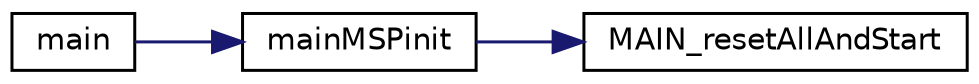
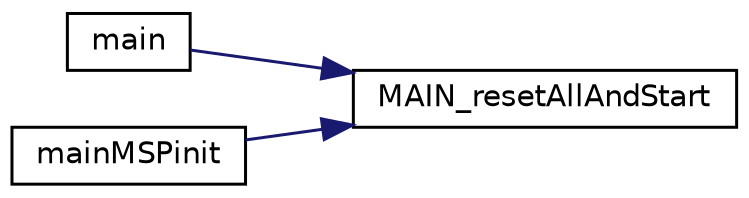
edge "main" -> "mainMSPinit": now "main" -> "MAIN_resetAllAndStart"
